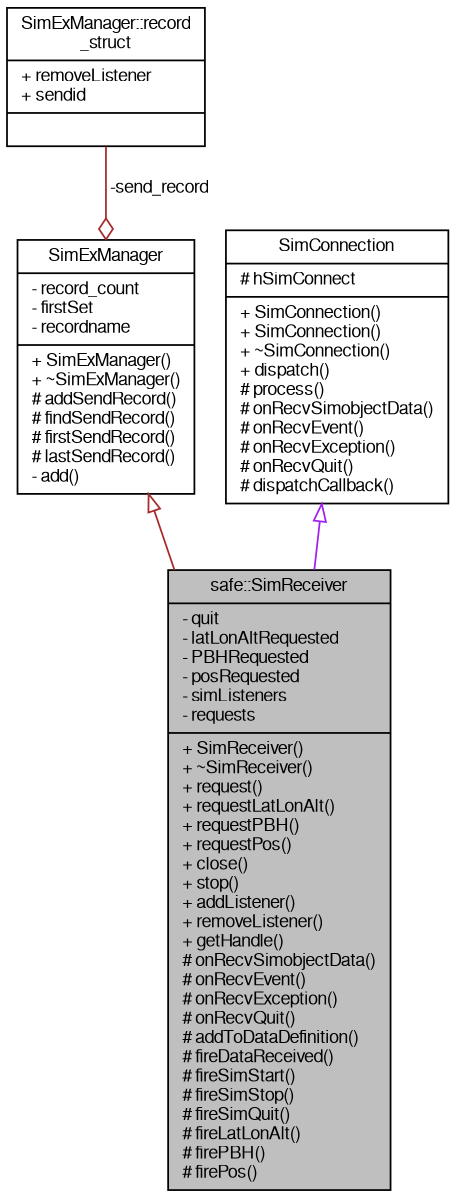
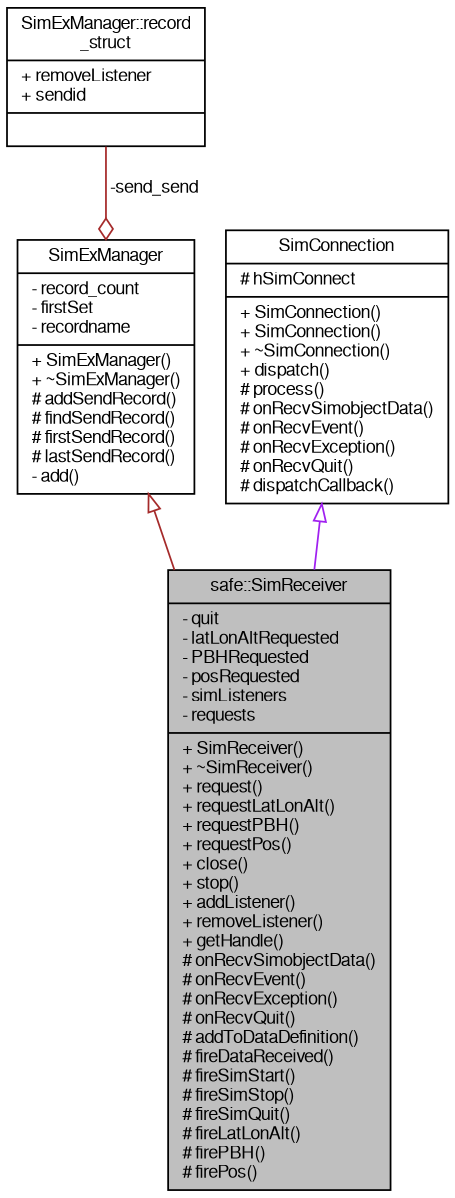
edge "SimExManager::record" -> "SimExManager": label " -send_record" -> " -send_send"
